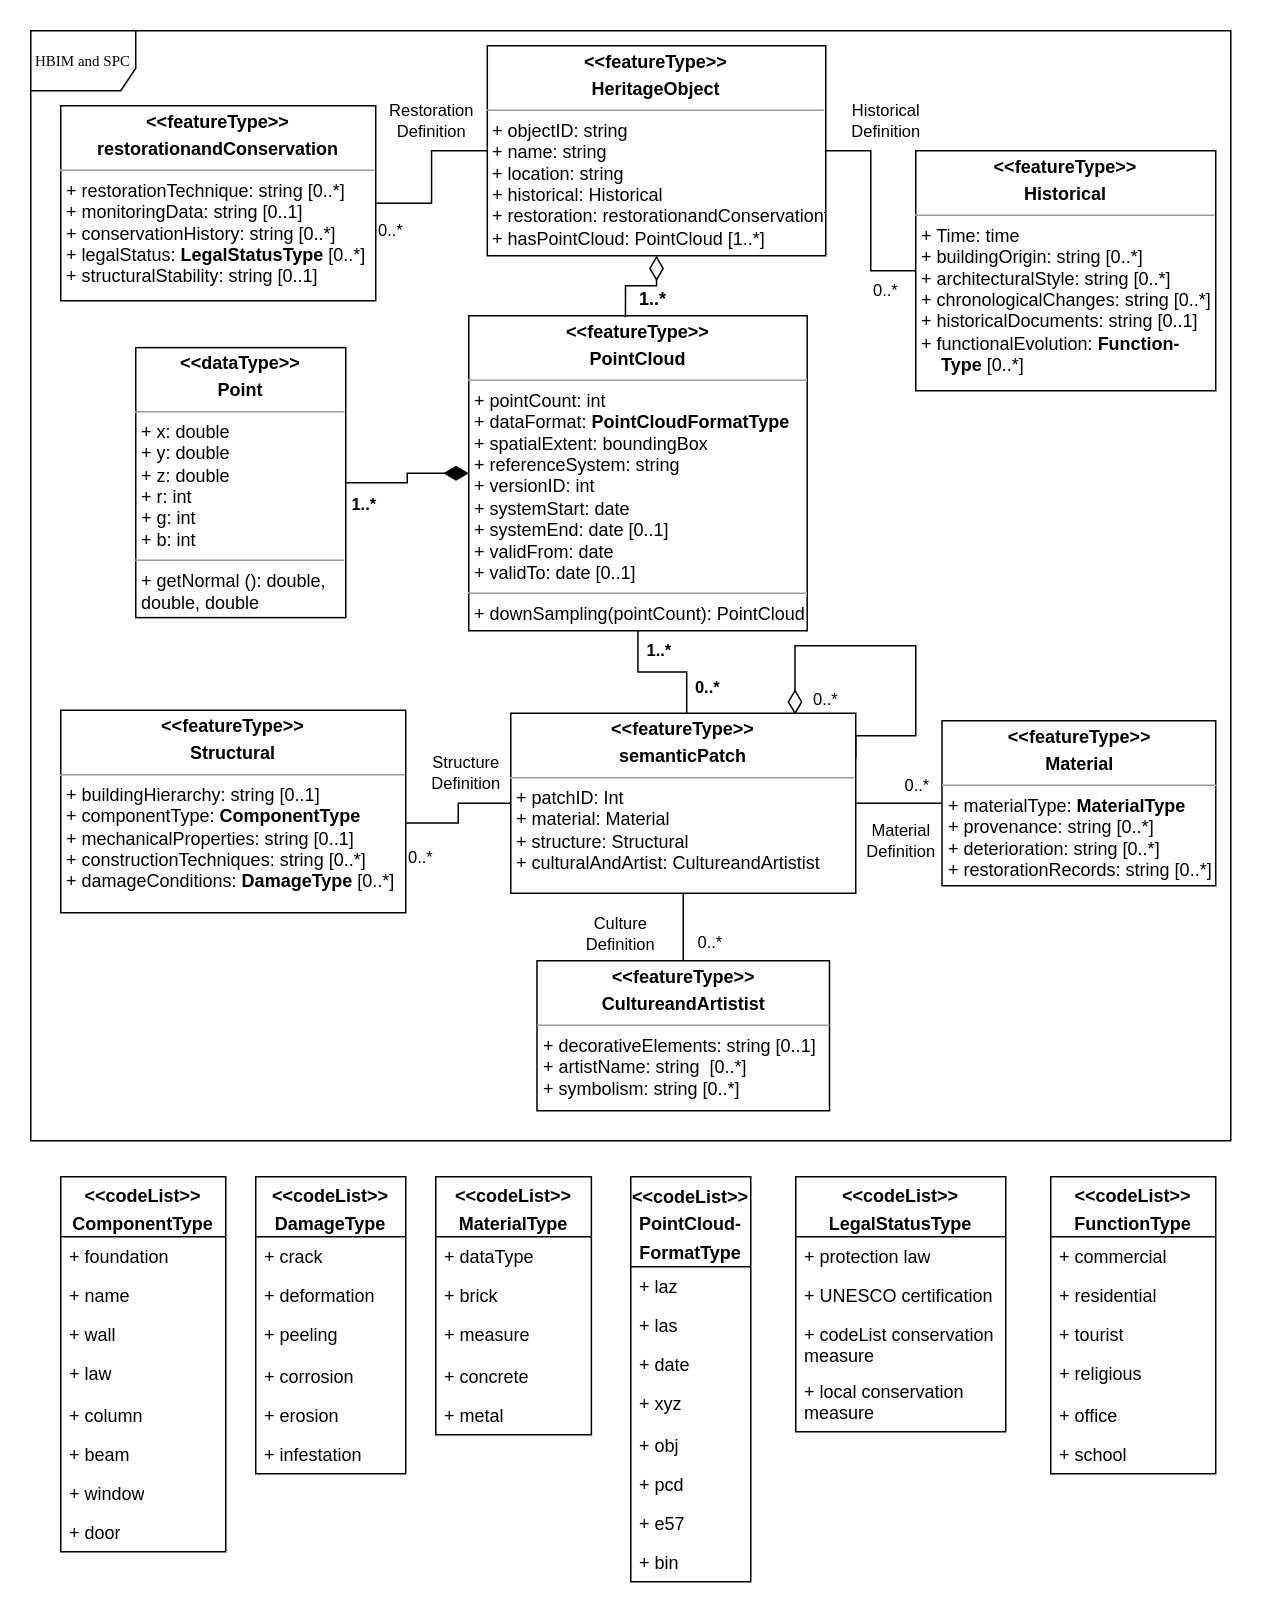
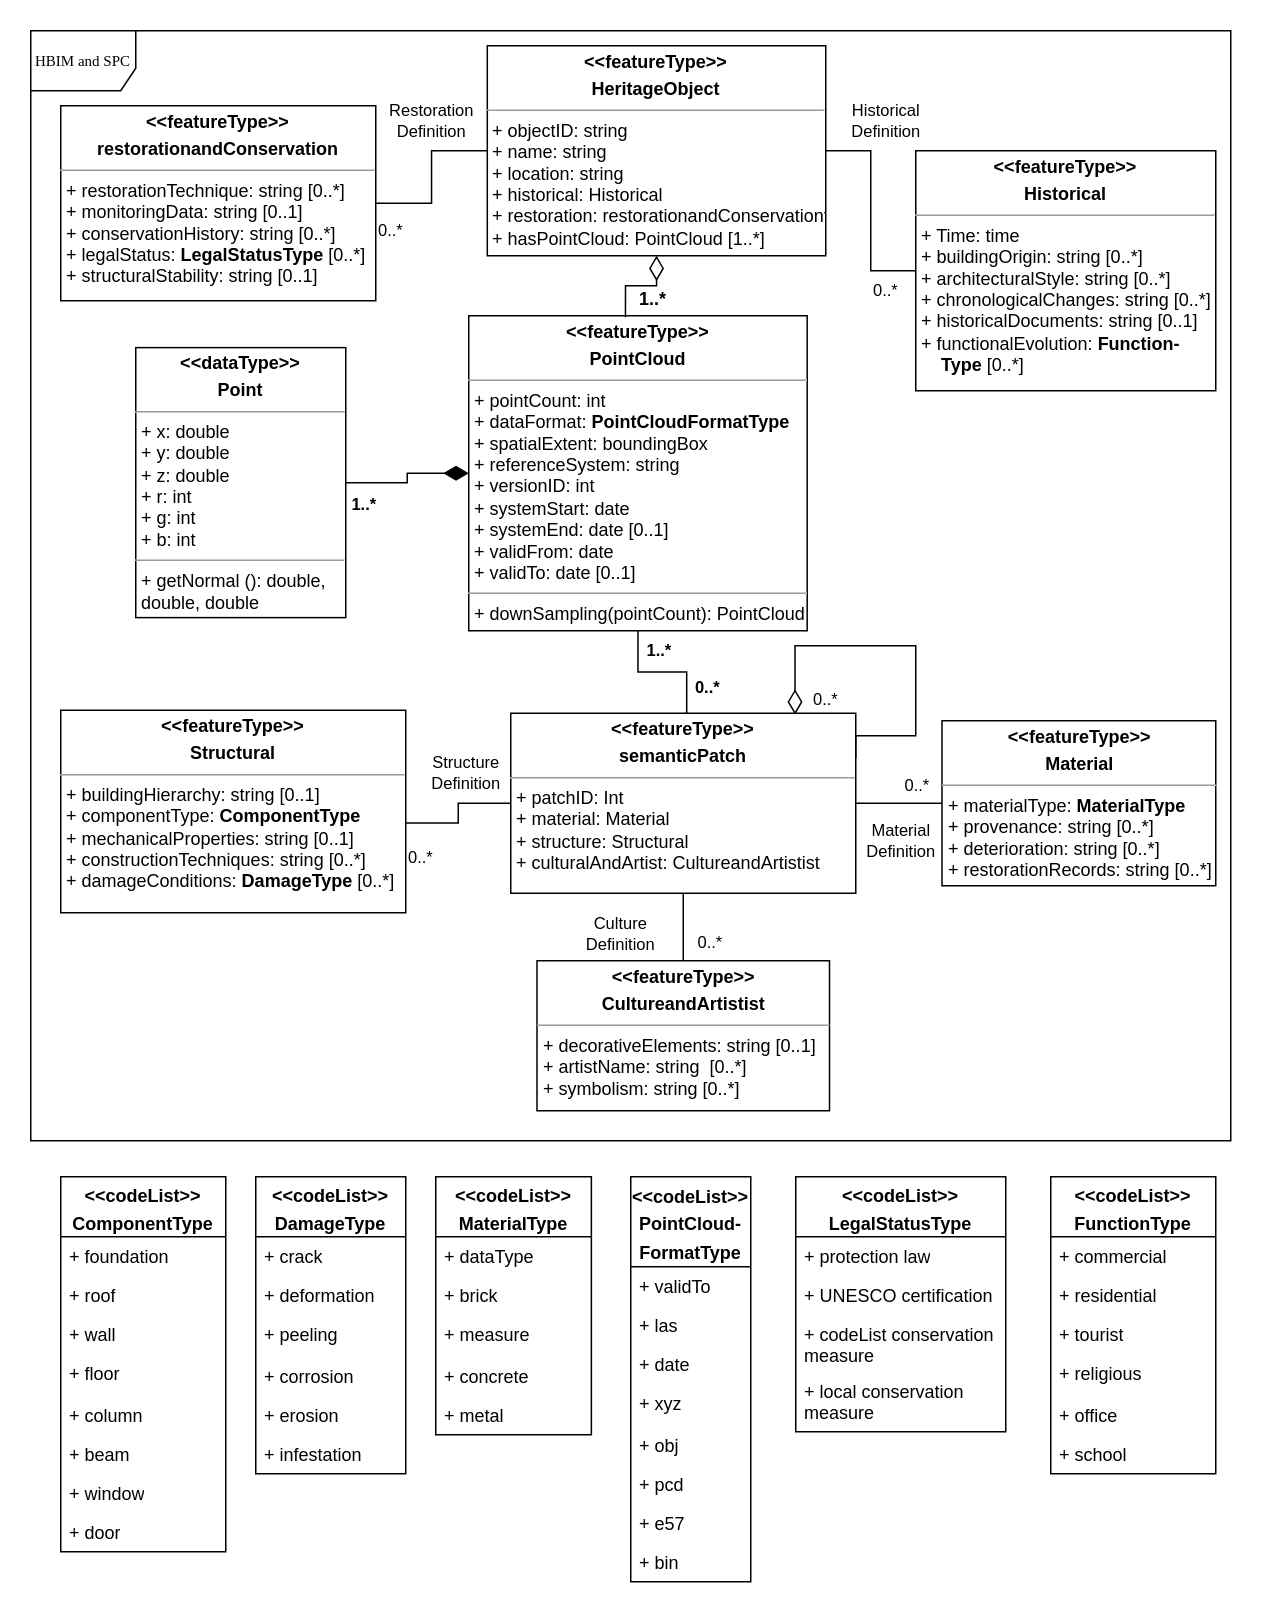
node "+ laz": label "+ laz" -> "+ validTo"
node "+ name": label "+ name" -> "+ roof"
node "+ law": label "+ law" -> "+ floor"
